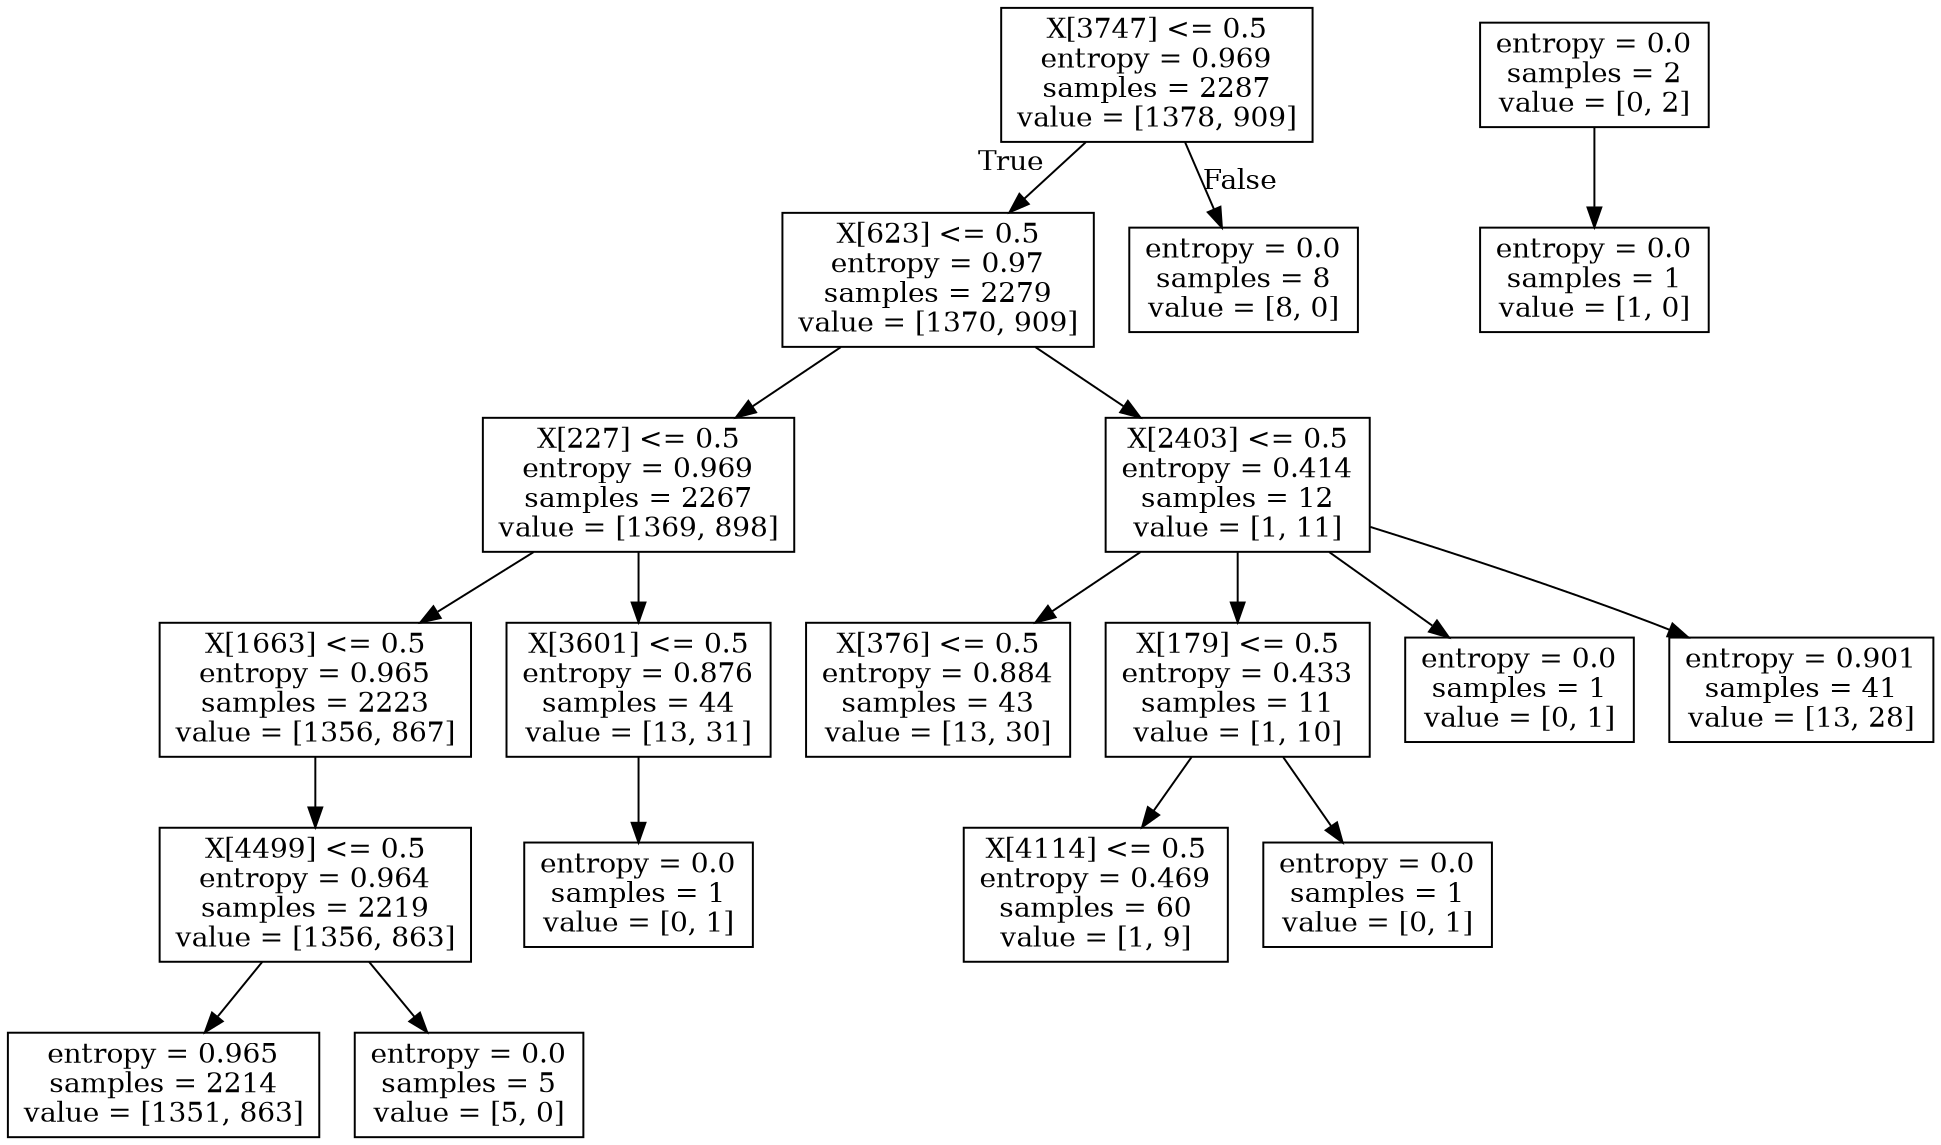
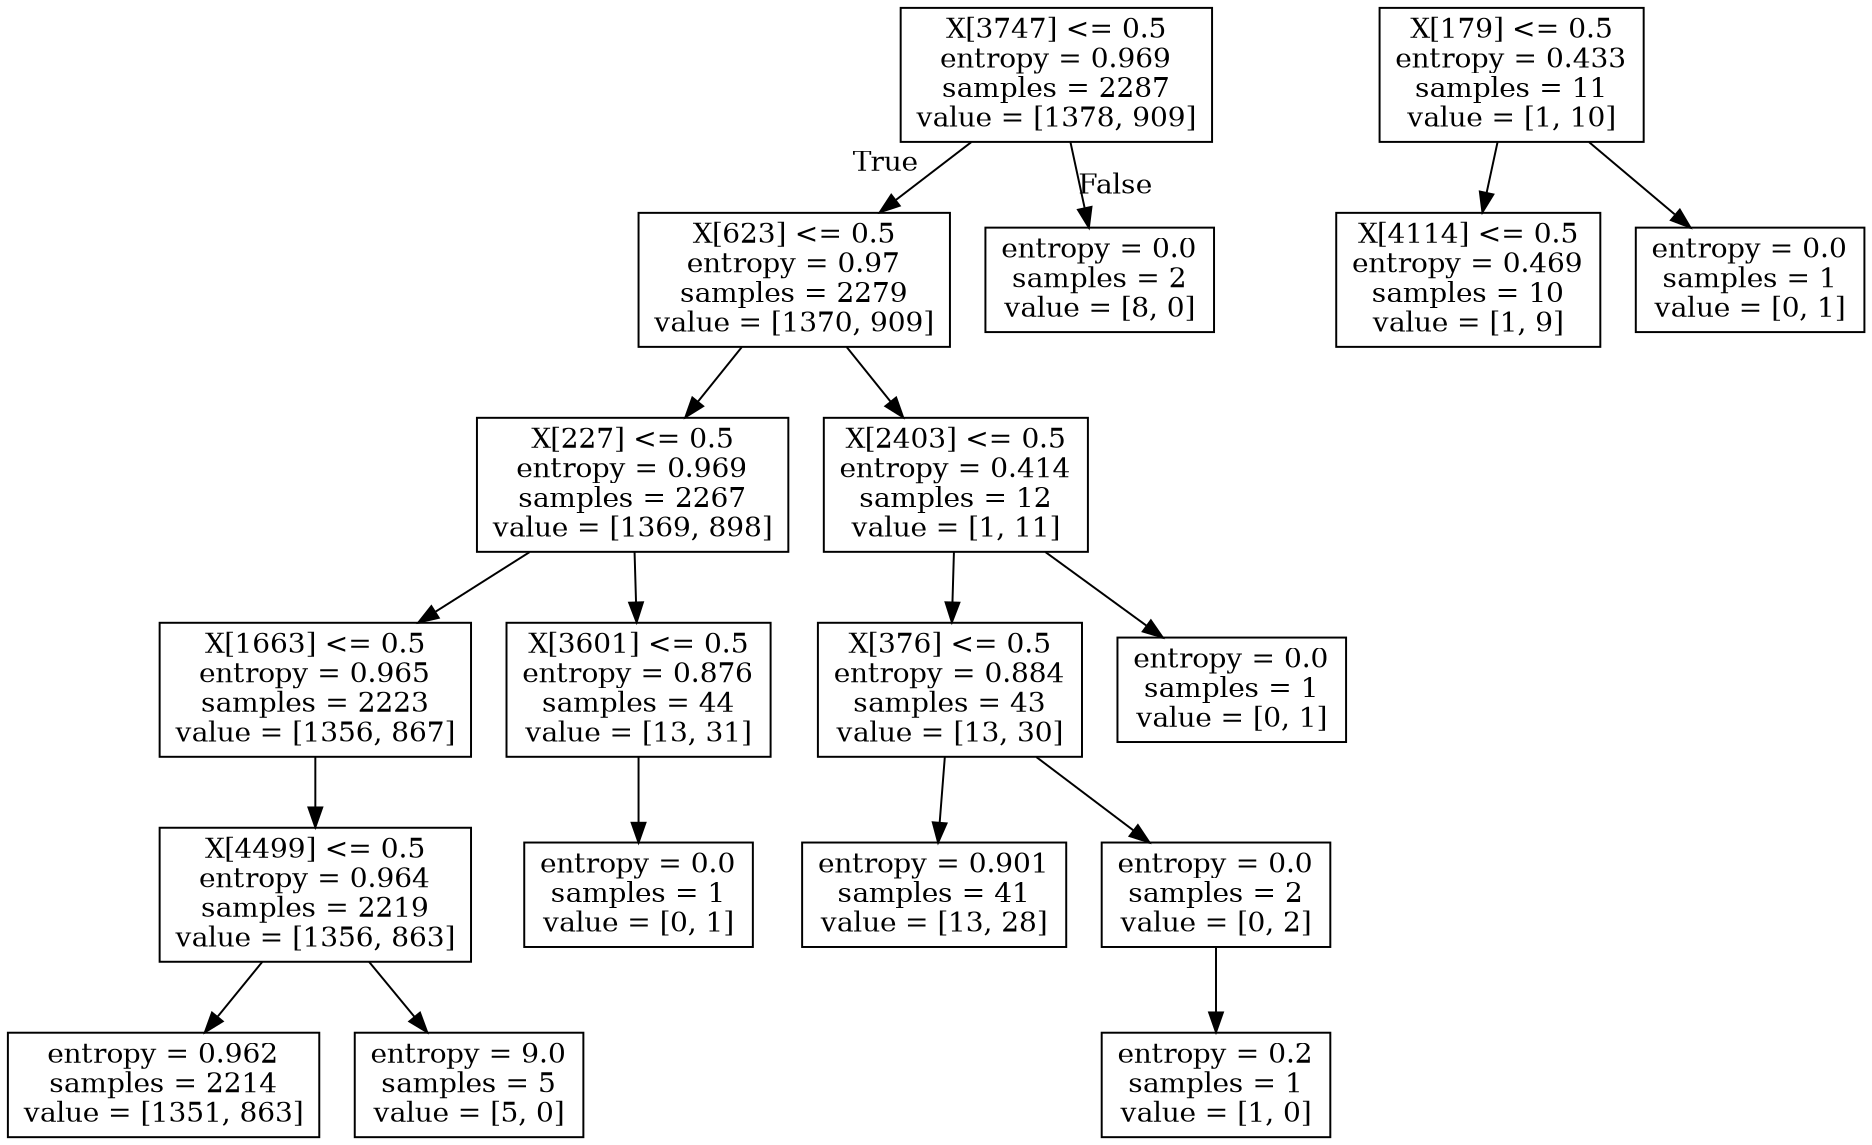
node "entropy = 0.0 samples = 8 value = [8, 0]": label "entropy = 0.0 samples = 8 value = [8, 0]" -> "entropy = 0.0 samples = 2 value = [8, 0]"
node "entropy = 0.0 samples = 1 value = [1, 0]": label "entropy = 0.0 samples = 1 value = [1, 0]" -> "entropy = 0.2 samples = 1 value = [1, 0]"
edge "X[2403] <= 0.5 entropy = 0.414 samples = 12 value = [1, 11]" -> "entropy = 0.901 samples = 41 value = [13, 28]": now "X[376] <= 0.5 entropy = 0.884 samples = 43 value = [13, 30]" -> "entropy = 0.901 samples = 41 value = [13, 28]"
edge "X[2403] <= 0.5 entropy = 0.414 samples = 12 value = [1, 11]" -> "X[179] <= 0.5 entropy = 0.433 samples = 11 value = [1, 10]": removed
edge "X[376] <= 0.5 entropy = 0.884 samples = 43 value = [13, 30]" -> "entropy = 0.0 samples = 2 value = [0, 2]": added
node "X[4114] <= 0.5 entropy = 0.469 samples = 60 value = [1, 9]": label "X[4114] <= 0.5 entropy = 0.469 samples = 60 value = [1, 9]" -> "X[4114] <= 0.5 entropy = 0.469 samples = 10 value = [1, 9]"
node "entropy = 0.965 samples = 2214 value = [1351, 863]": label "entropy = 0.965 samples = 2214 value = [1351, 863]" -> "entropy = 0.962 samples = 2214 value = [1351, 863]"
node "entropy = 0.0 samples = 5 value = [5, 0]": label "entropy = 0.0 samples = 5 value = [5, 0]" -> "entropy = 9.0 samples = 5 value = [5, 0]"
